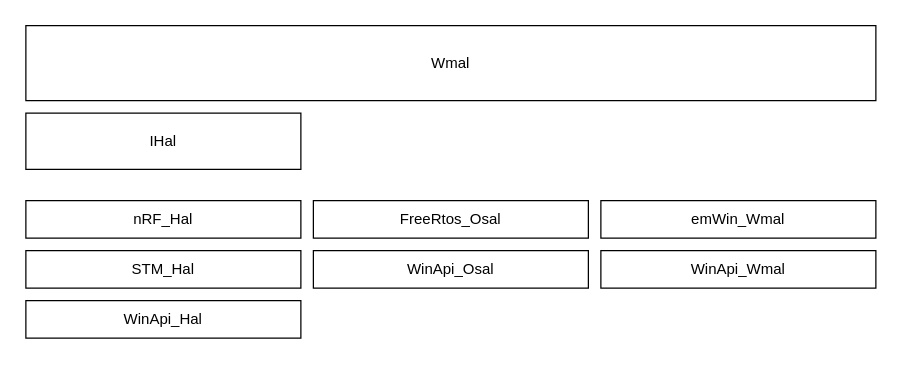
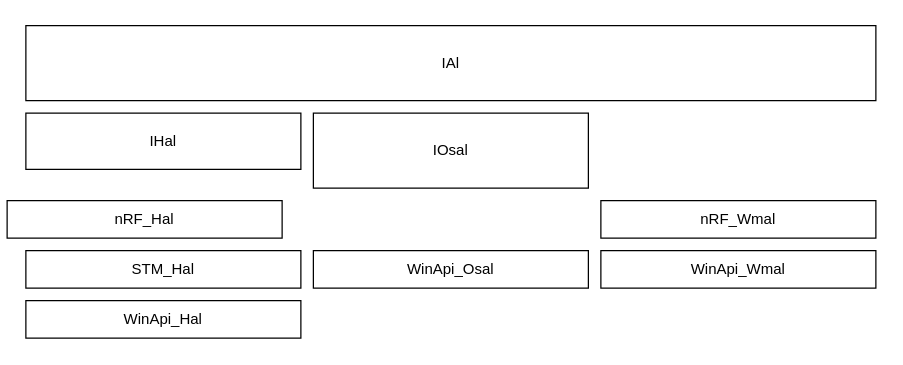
node "Wmal": label "Wmal" -> "IAl"
node "IOsal": added
node "nRF_Hal": moved (163, 219) -> (144, 219)
node "FreeRtos_Osal": removed
node "emWin_Wmal": label "emWin_Wmal" -> "nRF_Wmal"
